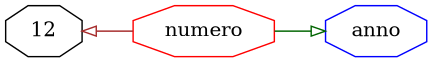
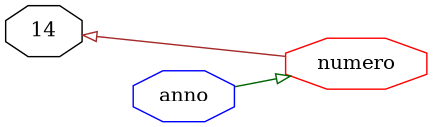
node "12": label "12" -> "14"
edge "numero" -> "anno": reversed
